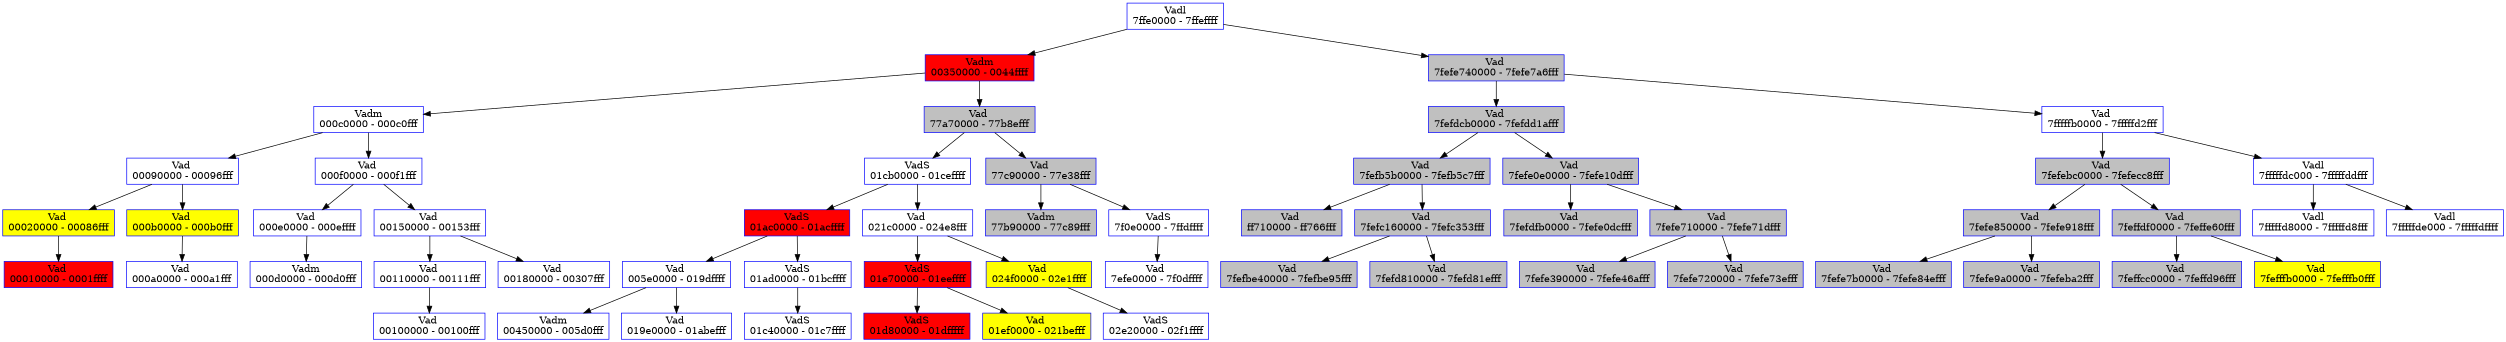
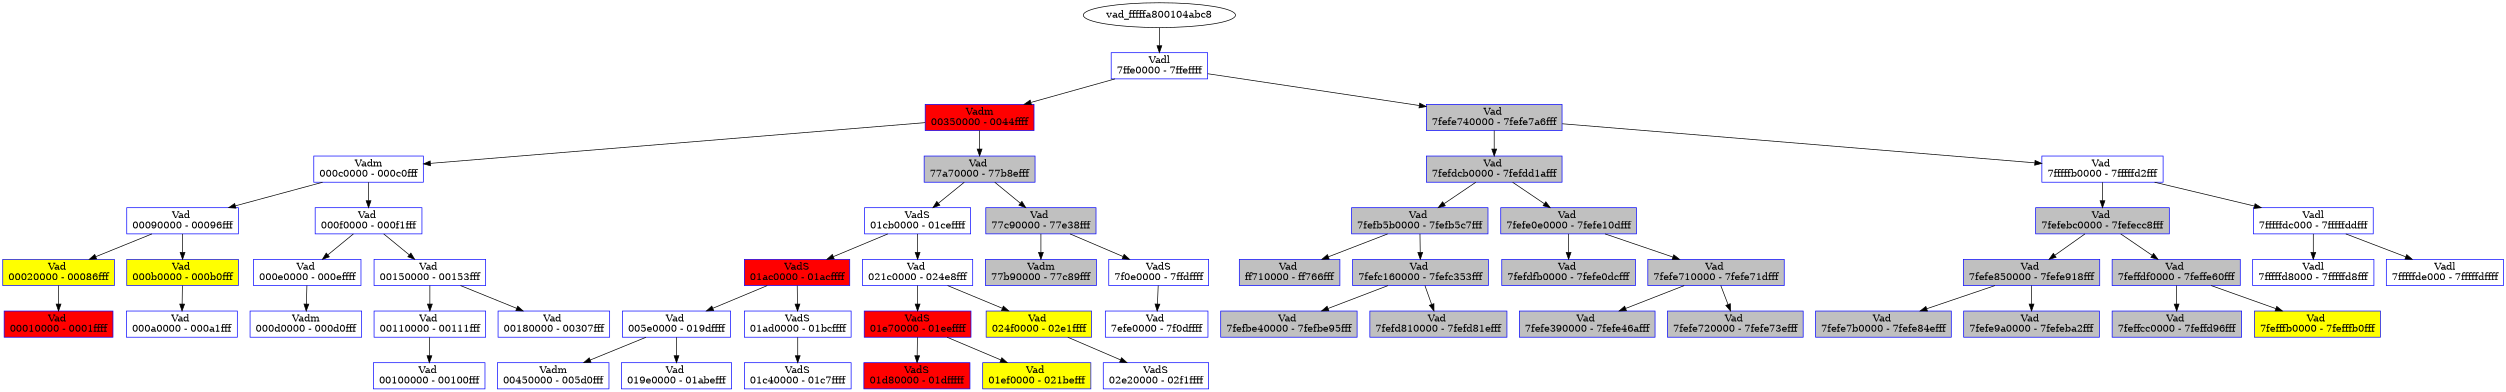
node "vad_fffffa800104abc8": added
